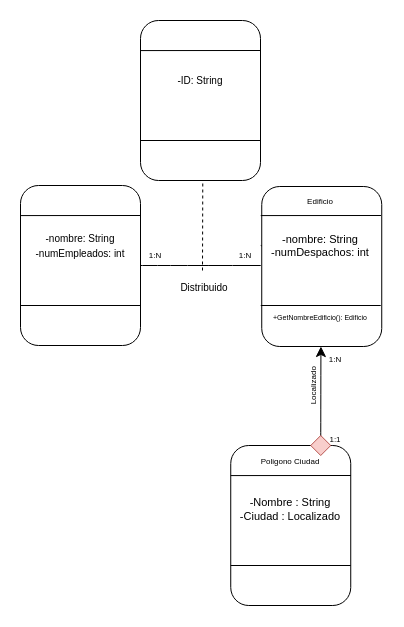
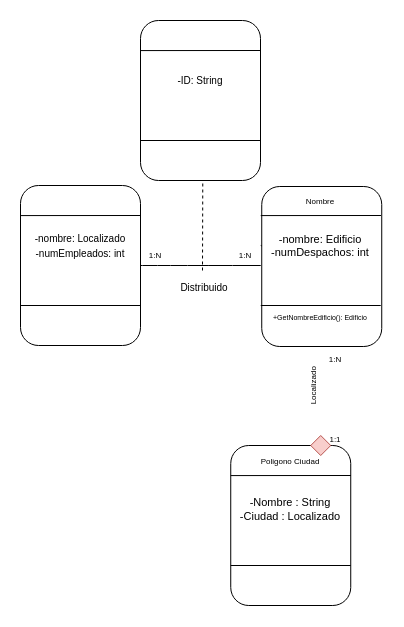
node "Edificio": label "Edificio" -> "Nombre"
node "-nombre: String -numEmpleados: int": label "-nombre: String -numEmpleados: int" -> "-nombre: Localizado -numEmpleados: int"
node "-nombre: String -numDespachos: int": label "-nombre: String -numDespachos: int" -> "-nombre: Edificio -numDespachos: int"
edge "Poligono Ciudad" -> "+GetNombreEdificio(): Edificio": removed
